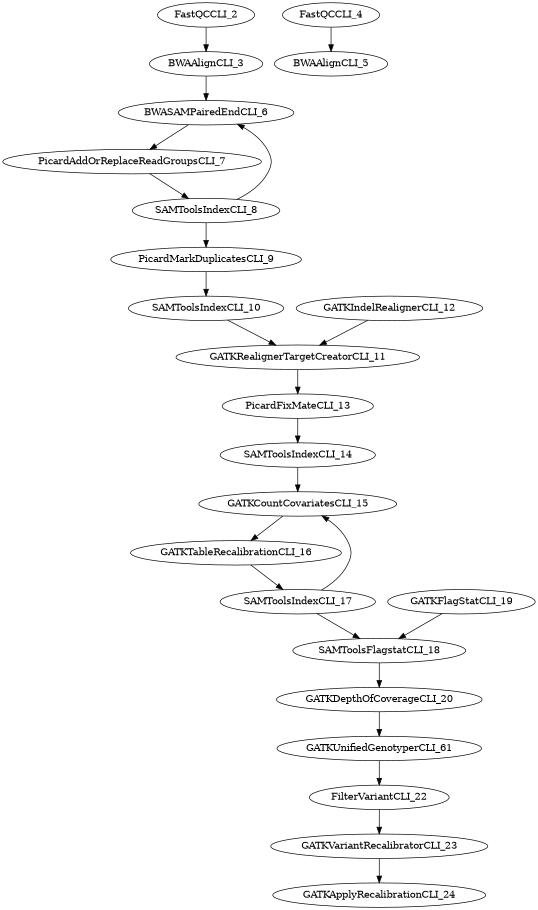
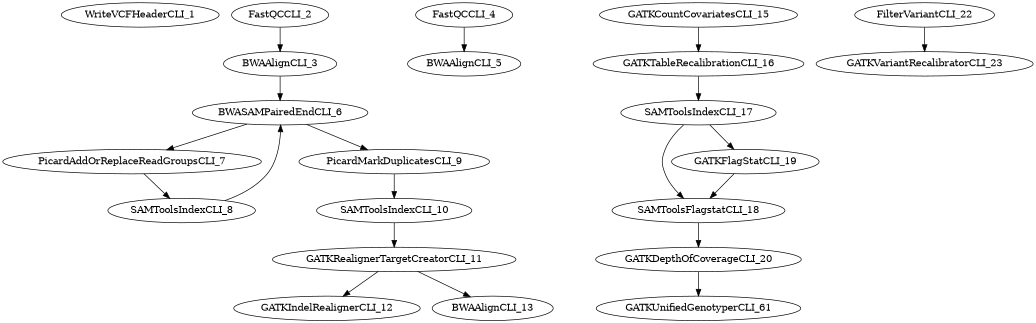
node "WriteVCFHeaderCLI_1": added
edge "SAMToolsIndexCLI_8" -> "PicardMarkDuplicatesCLI_9": now "BWASAMPairedEndCLI_6" -> "PicardMarkDuplicatesCLI_9"
edge "GATKIndelRealignerCLI_12" -> "GATKRealignerTargetCreatorCLI_11": reversed
node "PicardFixMateCLI_13": label "PicardFixMateCLI_13" -> "BWAAlignCLI_13"
node "SAMToolsIndexCLI_14": removed
edge "SAMToolsIndexCLI_17" -> "GATKCountCovariatesCLI_15": now "SAMToolsIndexCLI_17" -> "GATKFlagStatCLI_19"
edge "GATKUnifiedGenotyperCLI_61" -> "FilterVariantCLI_22": removed
node "GATKApplyRecalibrationCLI_24": removed
